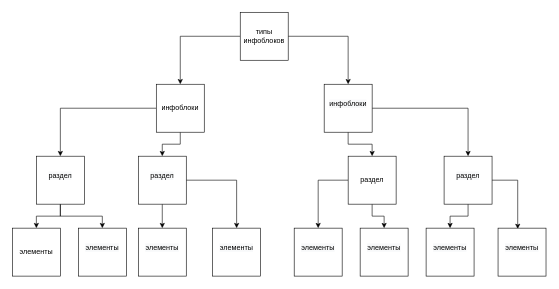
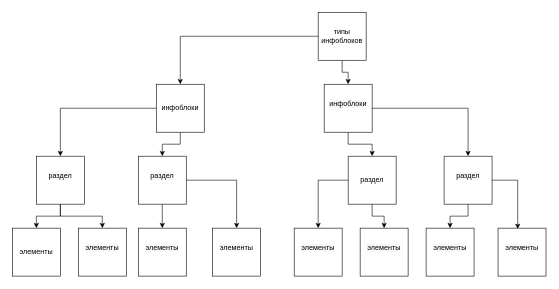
node "типы инфоблоков": moved (264, 36) -> (342, 36)
